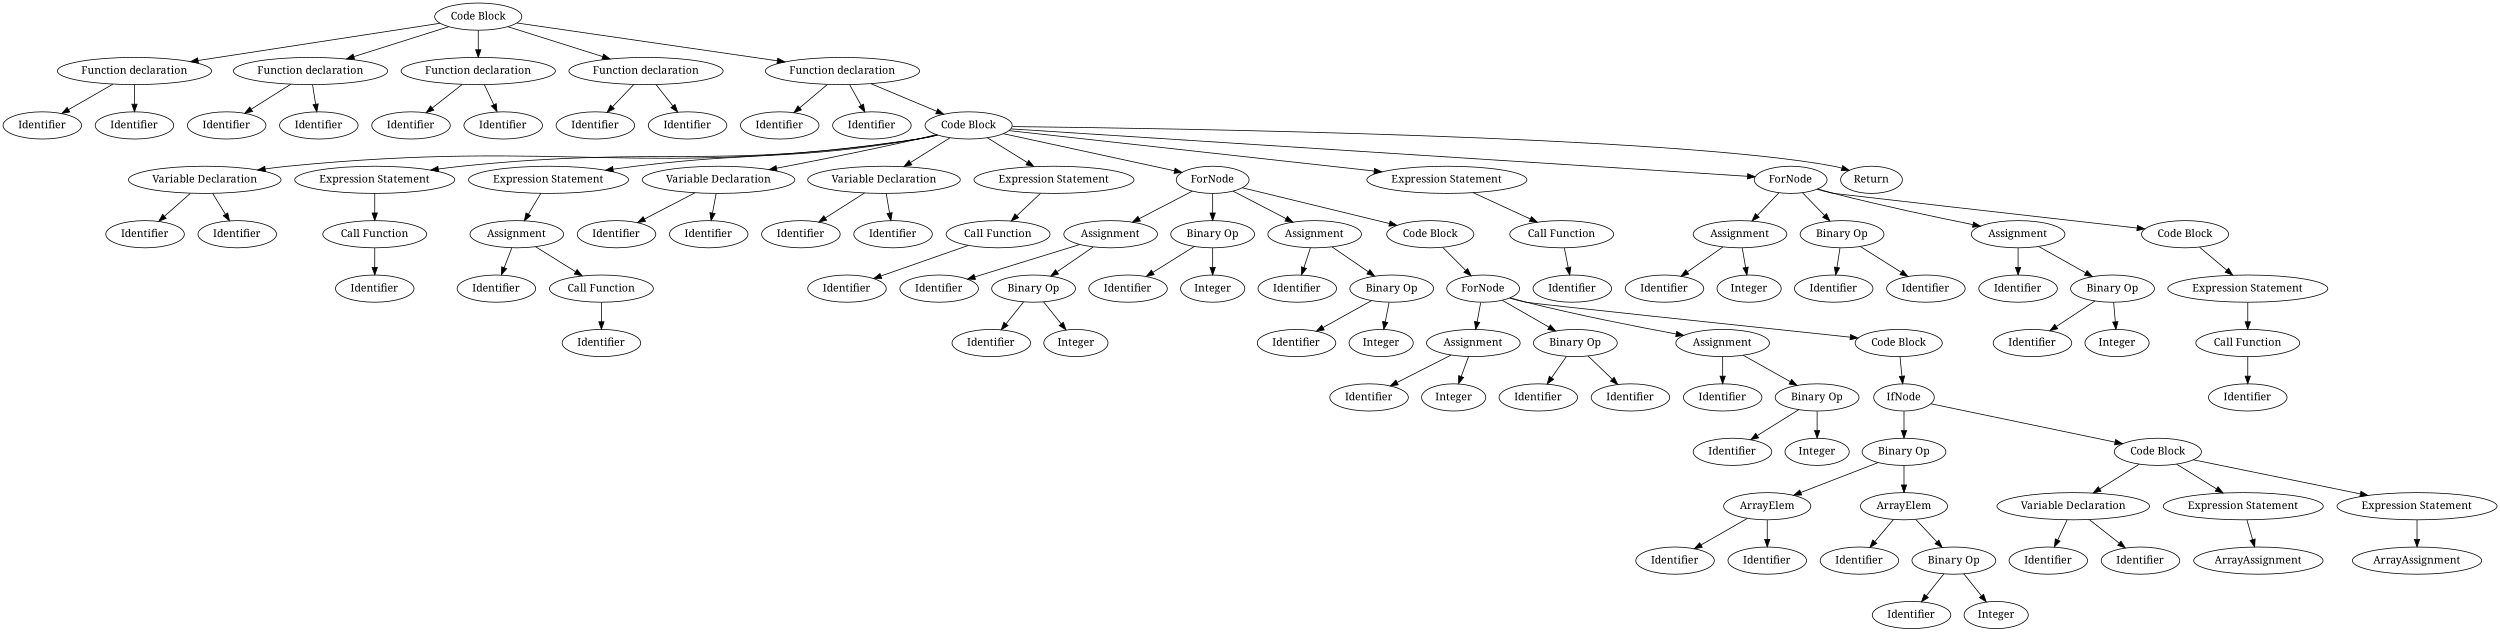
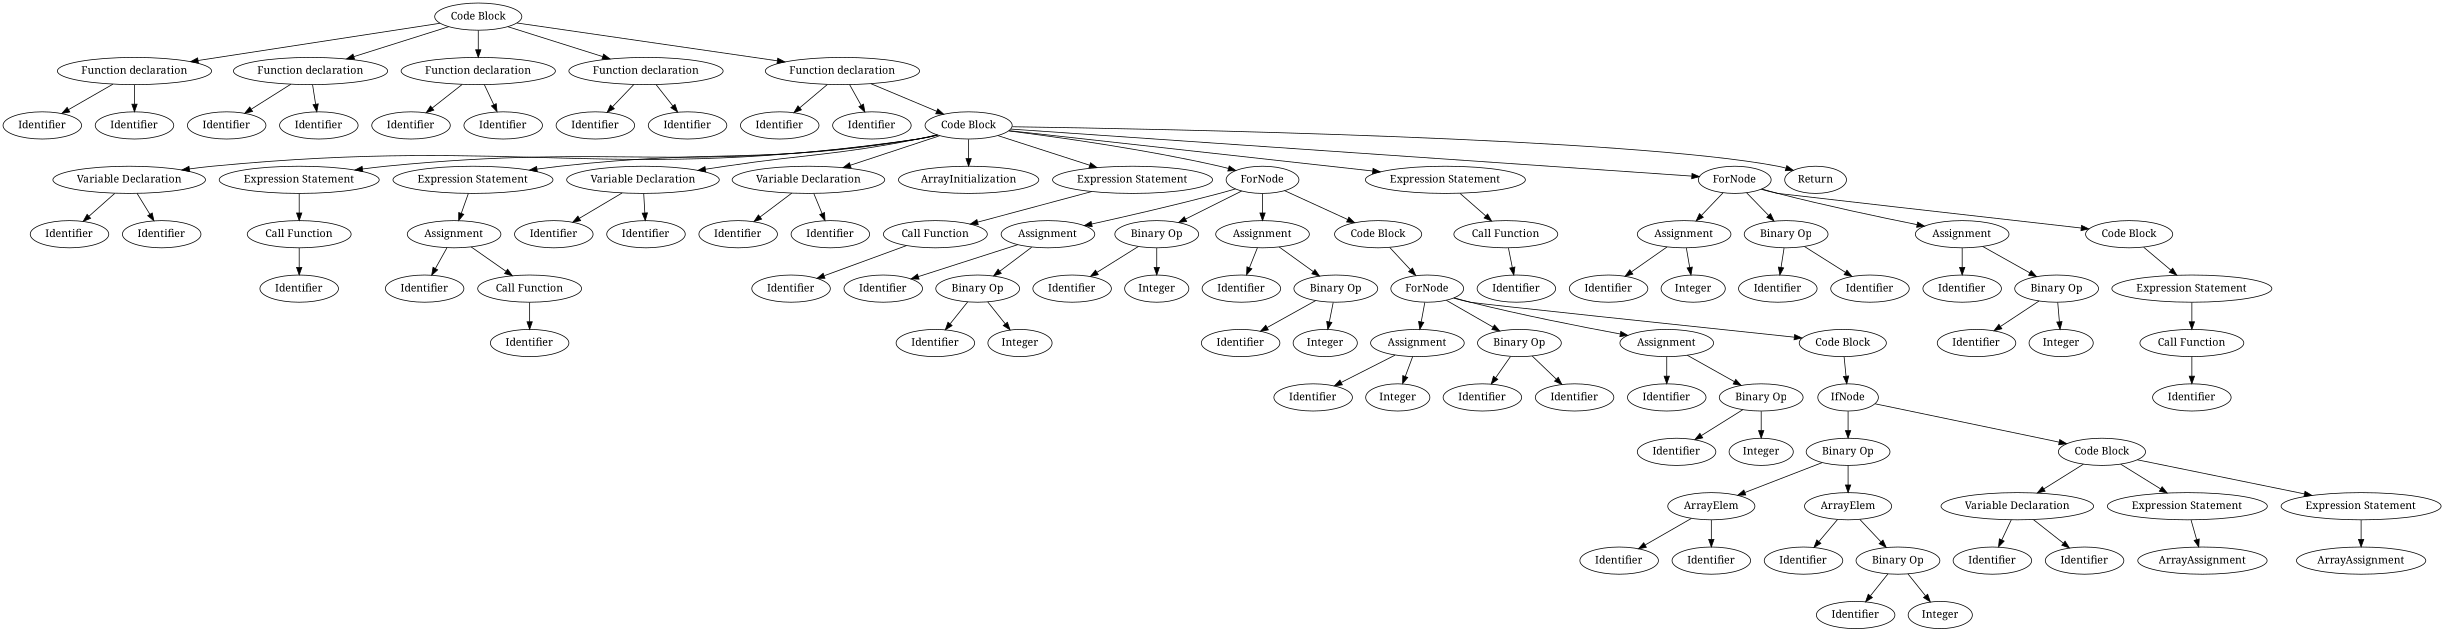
node "ArrayInitialization": added
